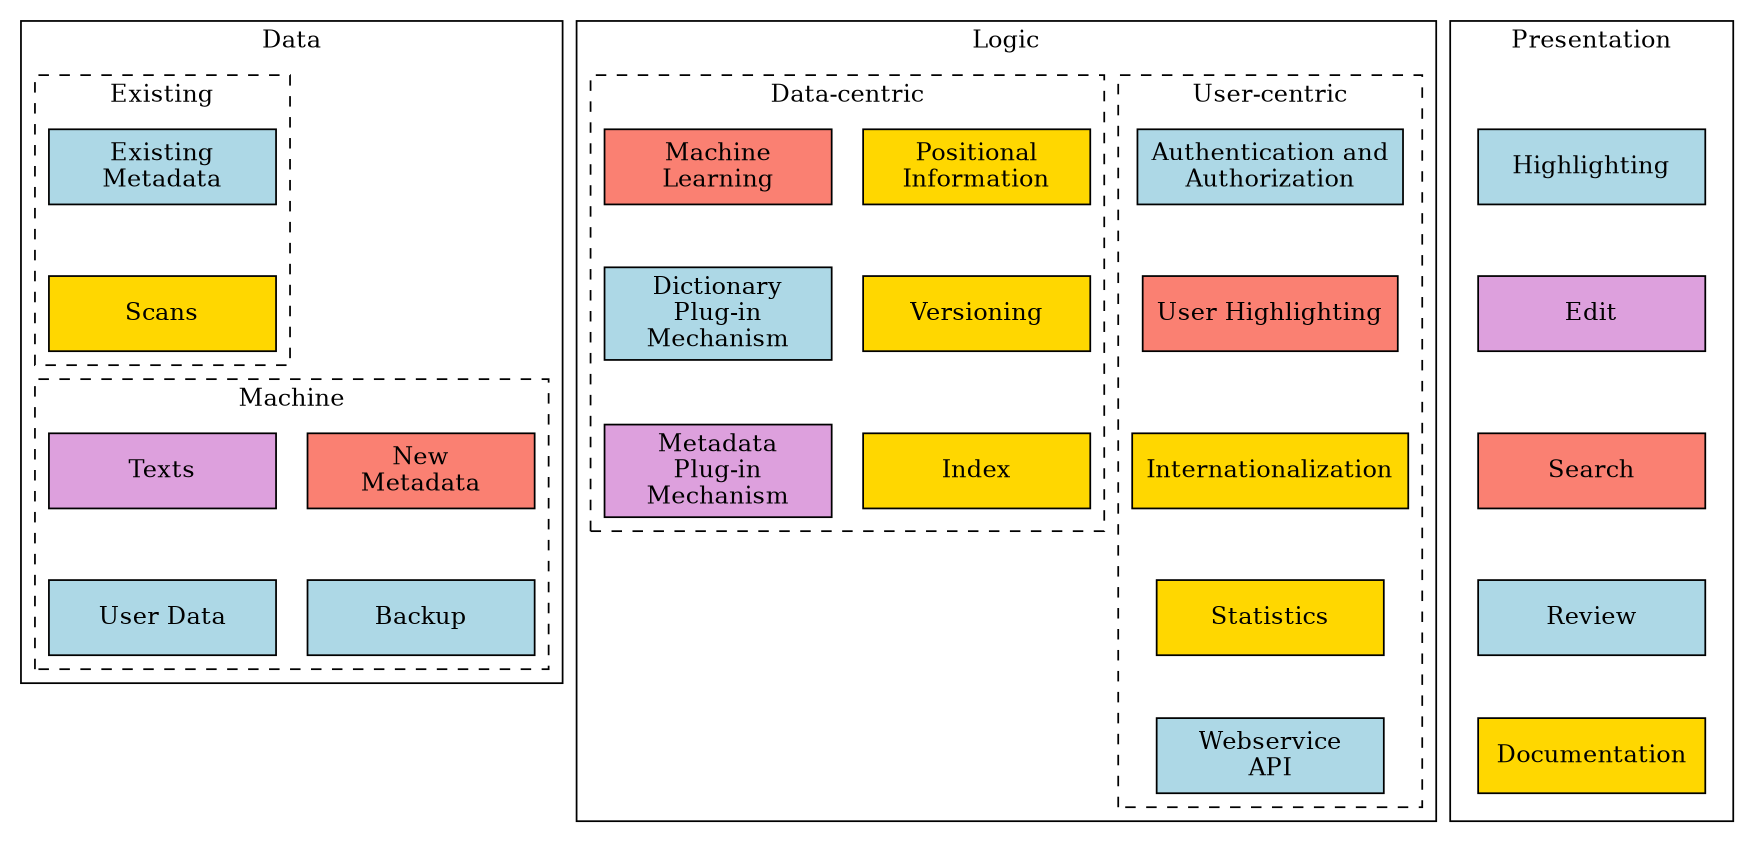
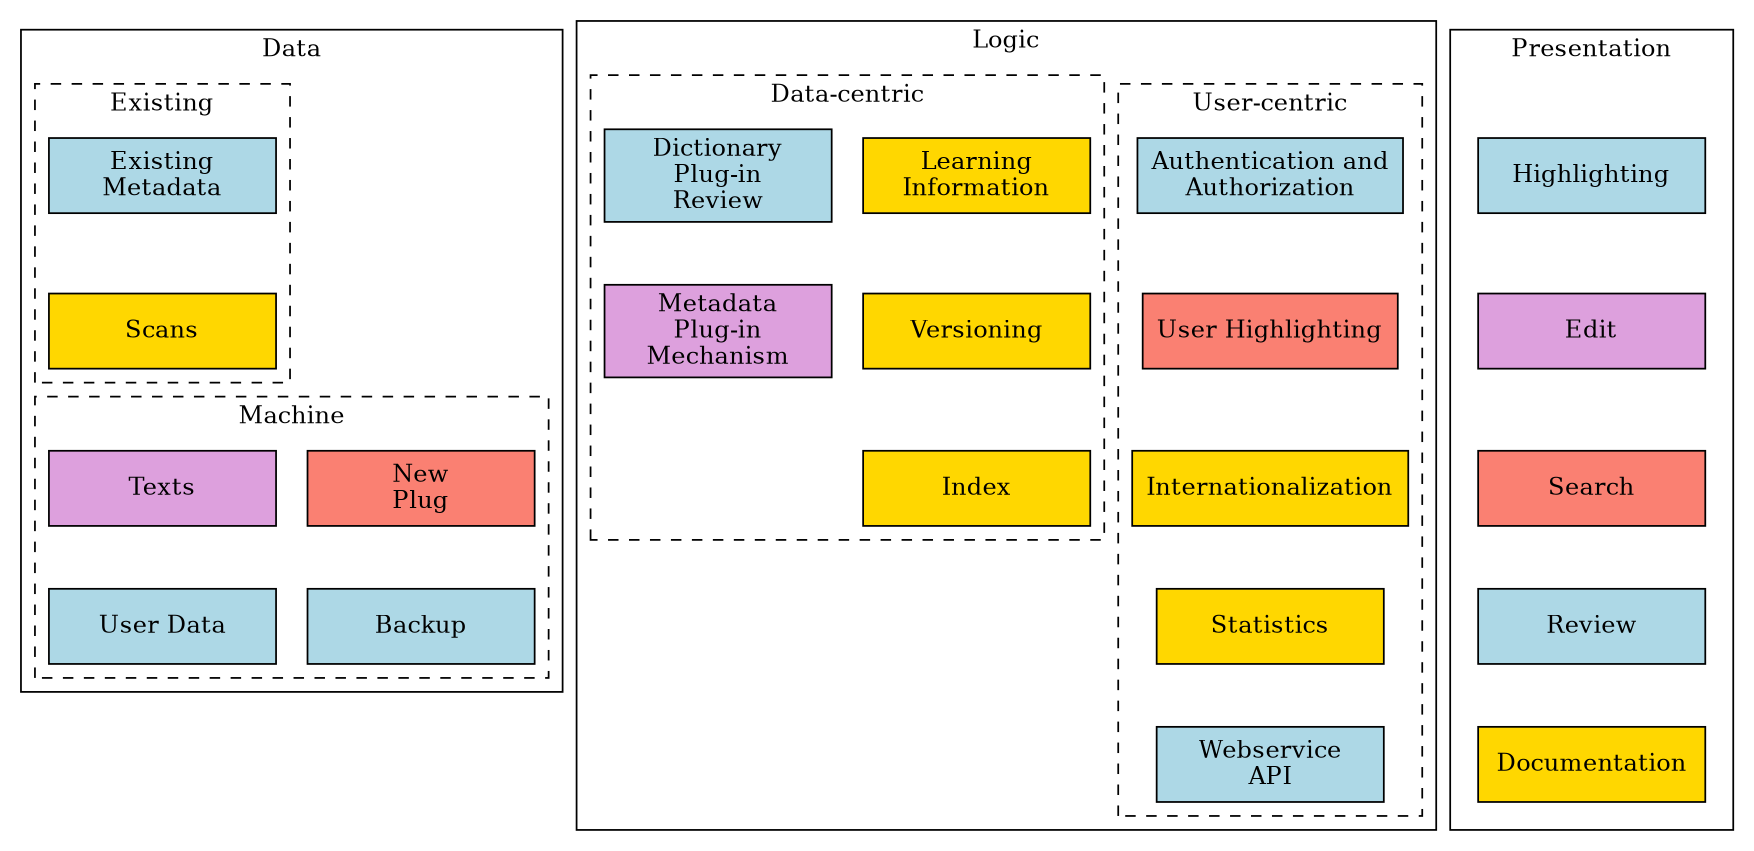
node "Machine Learning": removed
node "Positional Information": label "Positional Information" -> "Learning Information"
node "Dictionary Plug-in Mechanism": label "Dictionary Plug-in Mechanism" -> "Dictionary Plug-in Review"
node "New Metadata": label "New Metadata" -> "New Plug"
